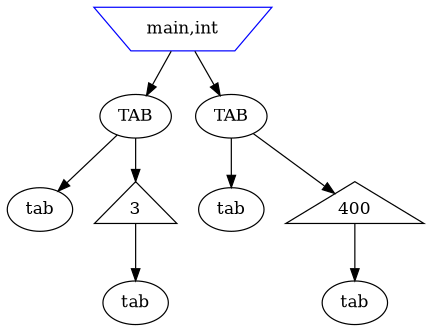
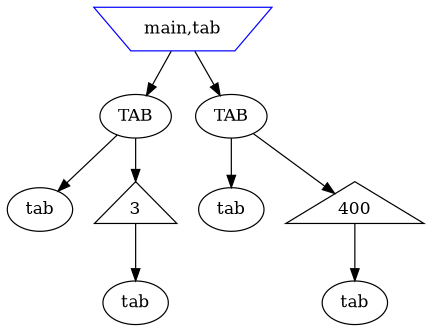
node "main,int": label "main,int" -> "main,tab"
